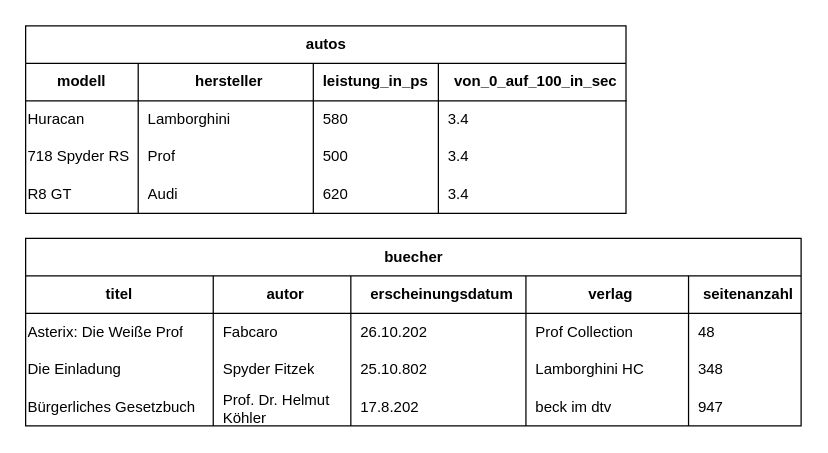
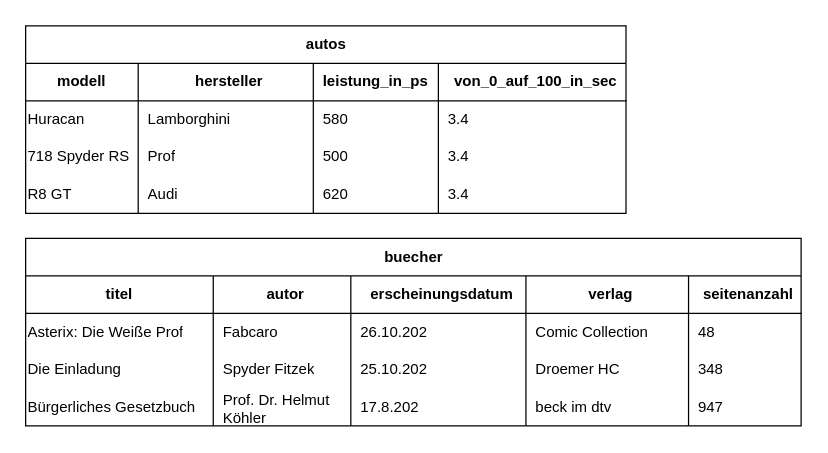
node "Prof Collection": label "Prof Collection" -> "Comic Collection"
node "25.10.802": label "25.10.802" -> "25.10.202"
node "Lamborghini HC": label "Lamborghini HC" -> "Droemer HC"
